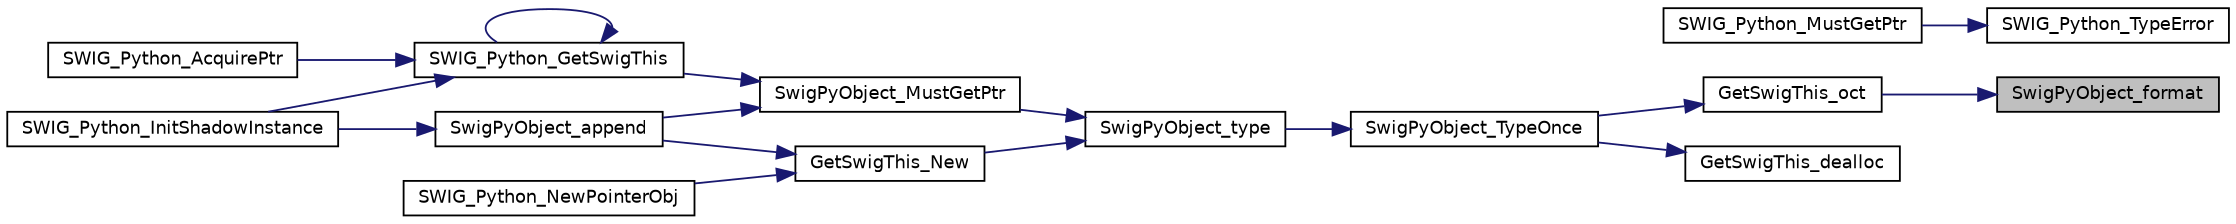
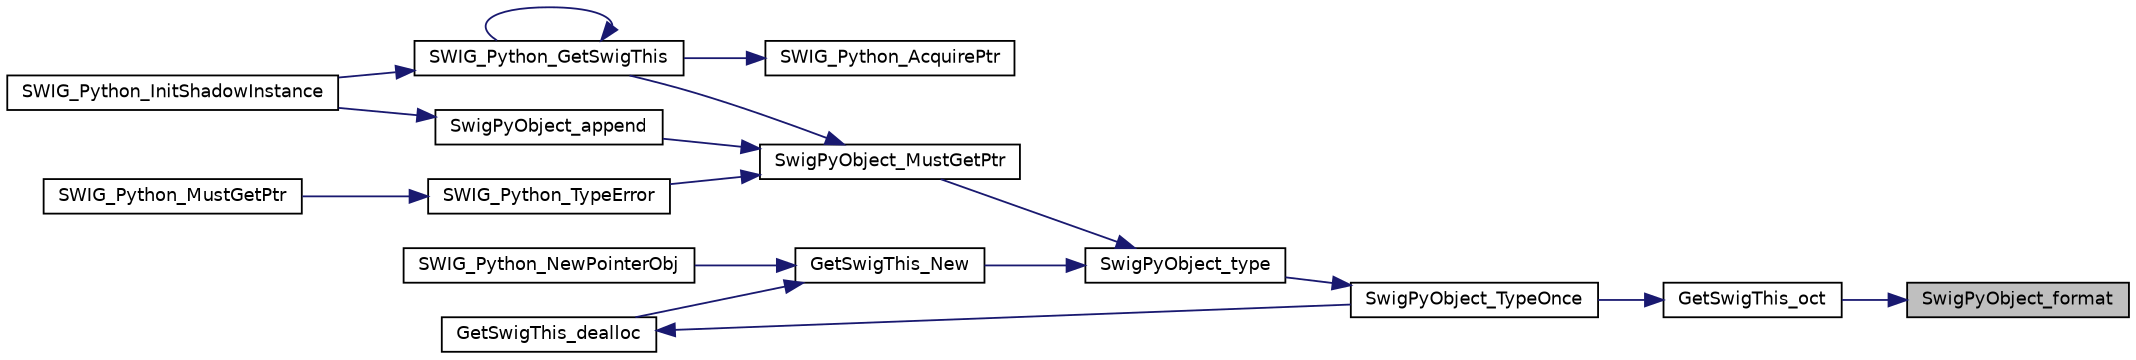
edge "SWIG_Python_AcquirePtr" -> "SWIG_Python_GetSwigThis": reversed
edge "SwigPyObject_append" -> "GetSwigThis_New": now "GetSwigThis_dealloc" -> "GetSwigThis_New"
edge "SWIG_Python_TypeError" -> "SwigPyObject_MustGetPtr": added
